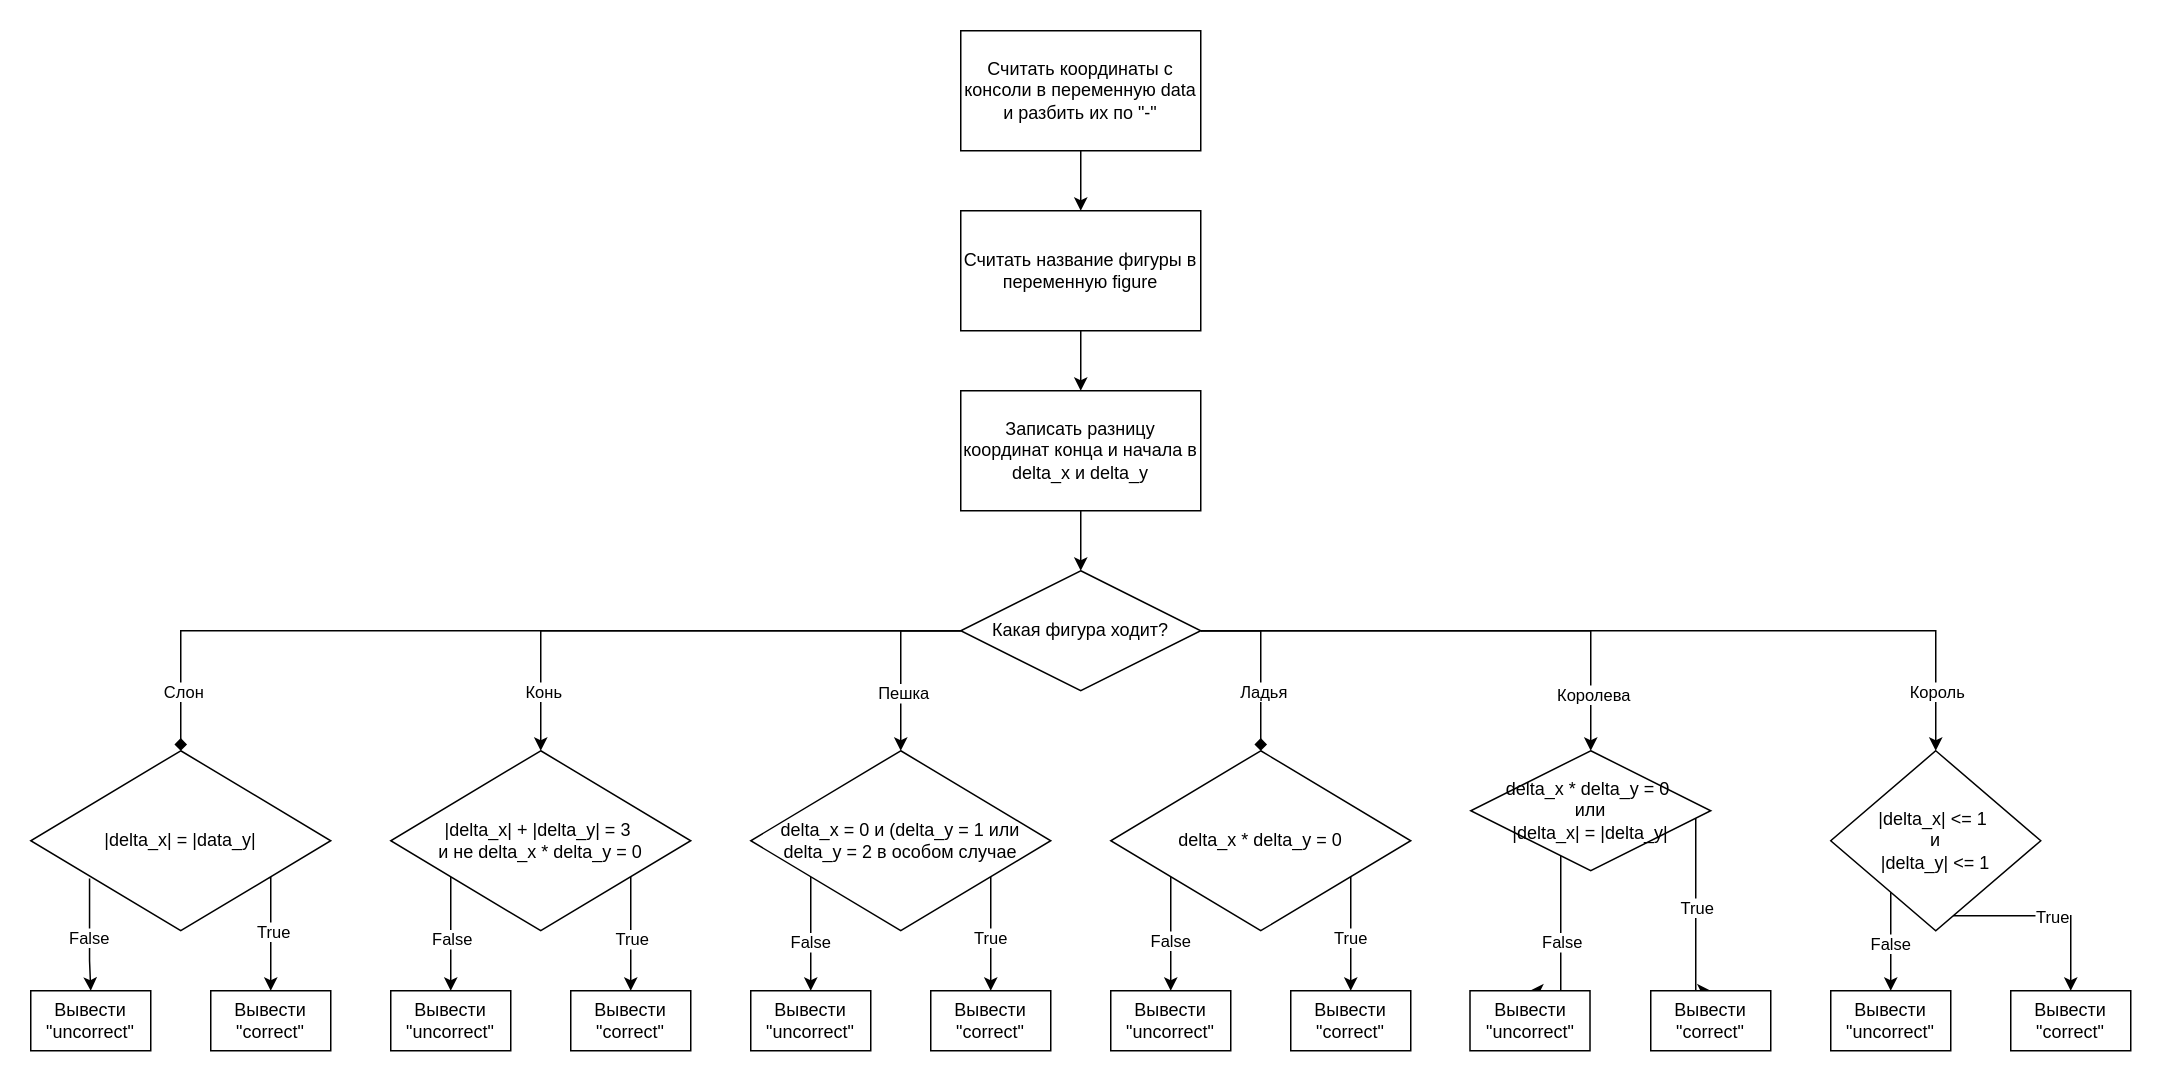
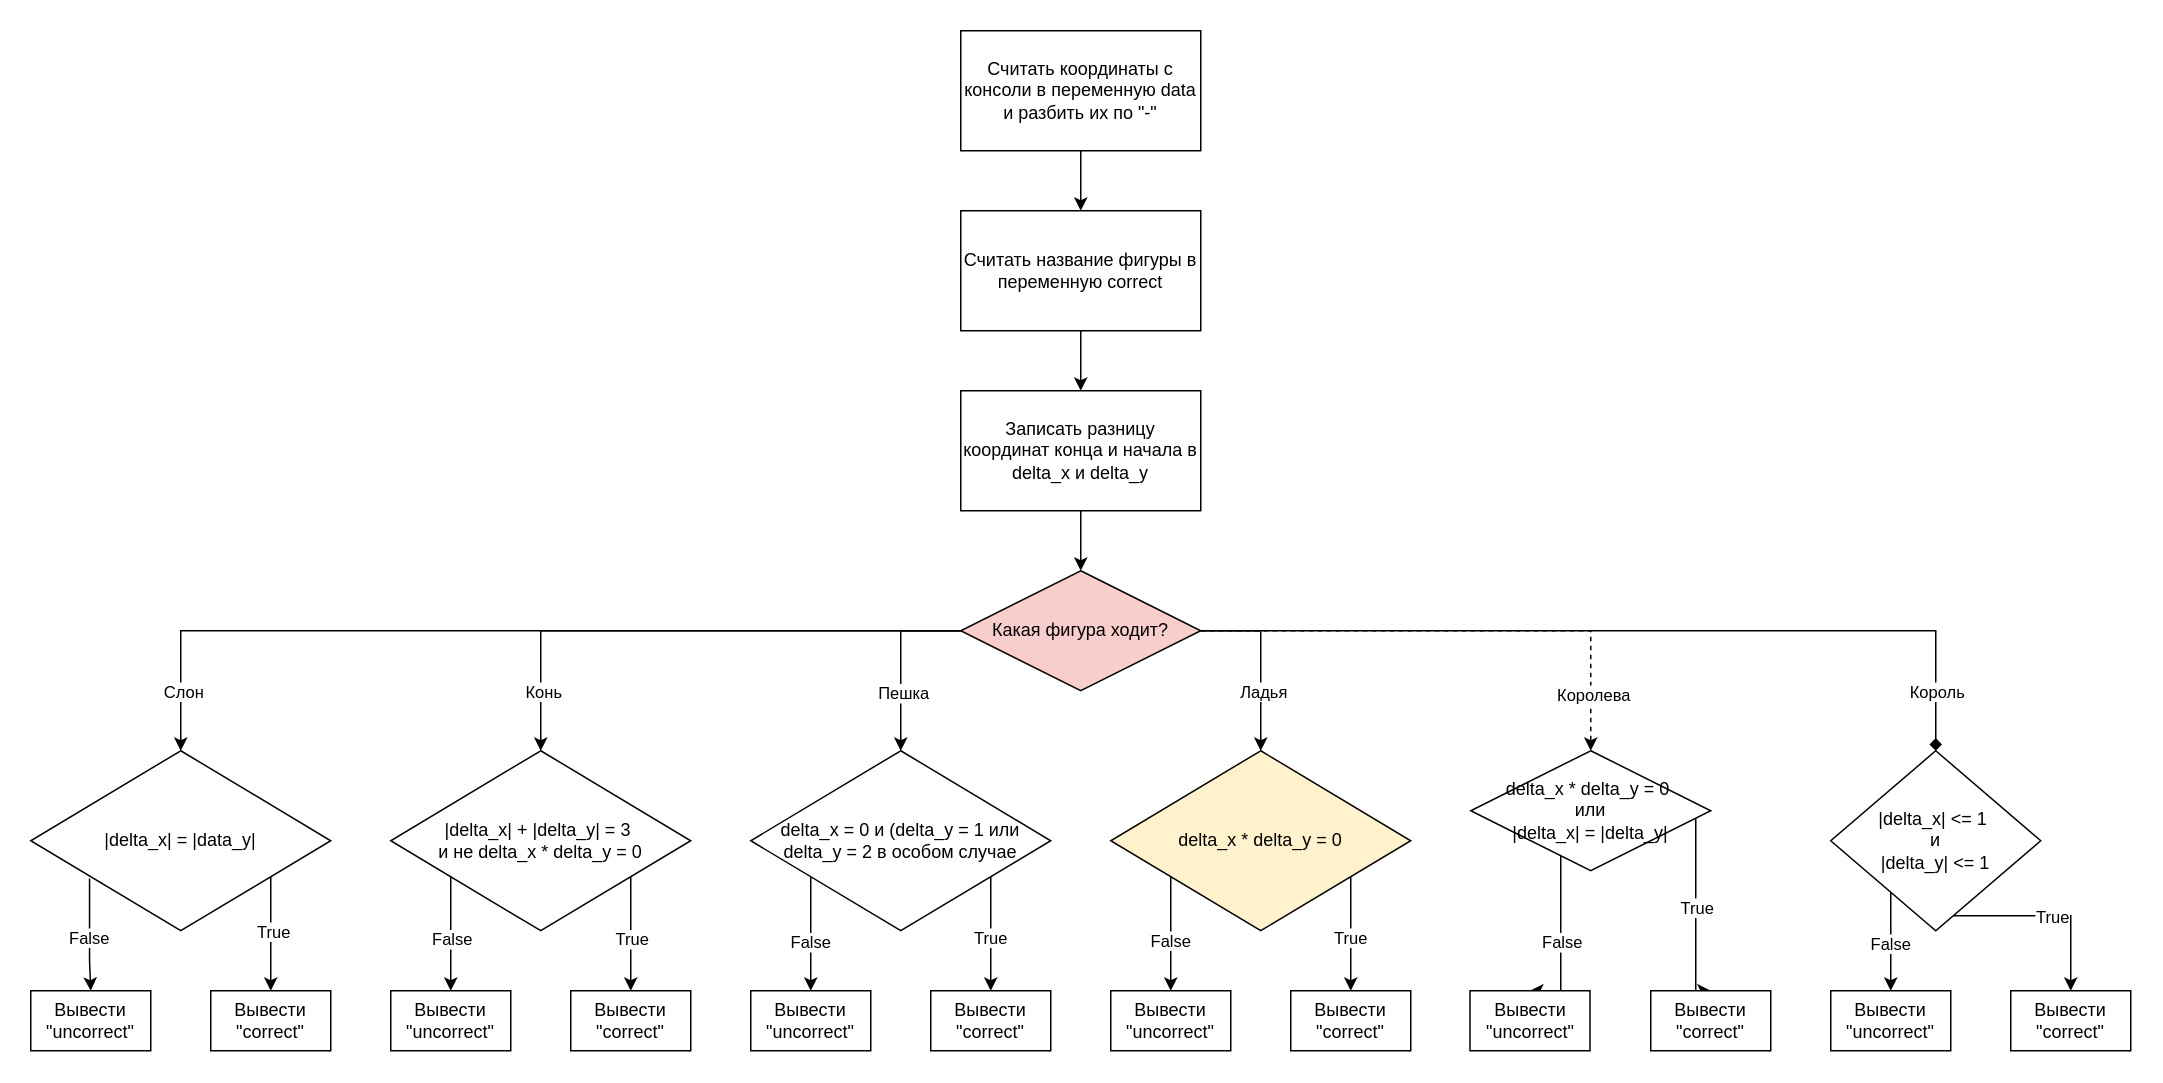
node "Считать название фигуры в переменную figure": label "Считать название фигуры в переменную figure" -> "Считать название фигуры в переменную correct"
node "Какая фигура ходит?": fillcolor #ffffff -> #f8cecc
edge "Какая фигура ходит?" -> "delta_x * delta_y = 0 или |delta_x| = |delta_y|": style solid -> dashed
edge "Какая фигура ходит?" -> "|delta_x| = |data_y|": arrowhead diamond -> classic
edge "Какая фигура ходит?" -> "delta_x * delta_y = 0": arrowhead diamond -> classic
edge "Какая фигура ходит?" -> "|delta_x| <= 1 и |delta_y| <= 1": arrowhead classic -> diamond
node "delta_x * delta_y = 0": fillcolor #ffffff -> #fff2cc
